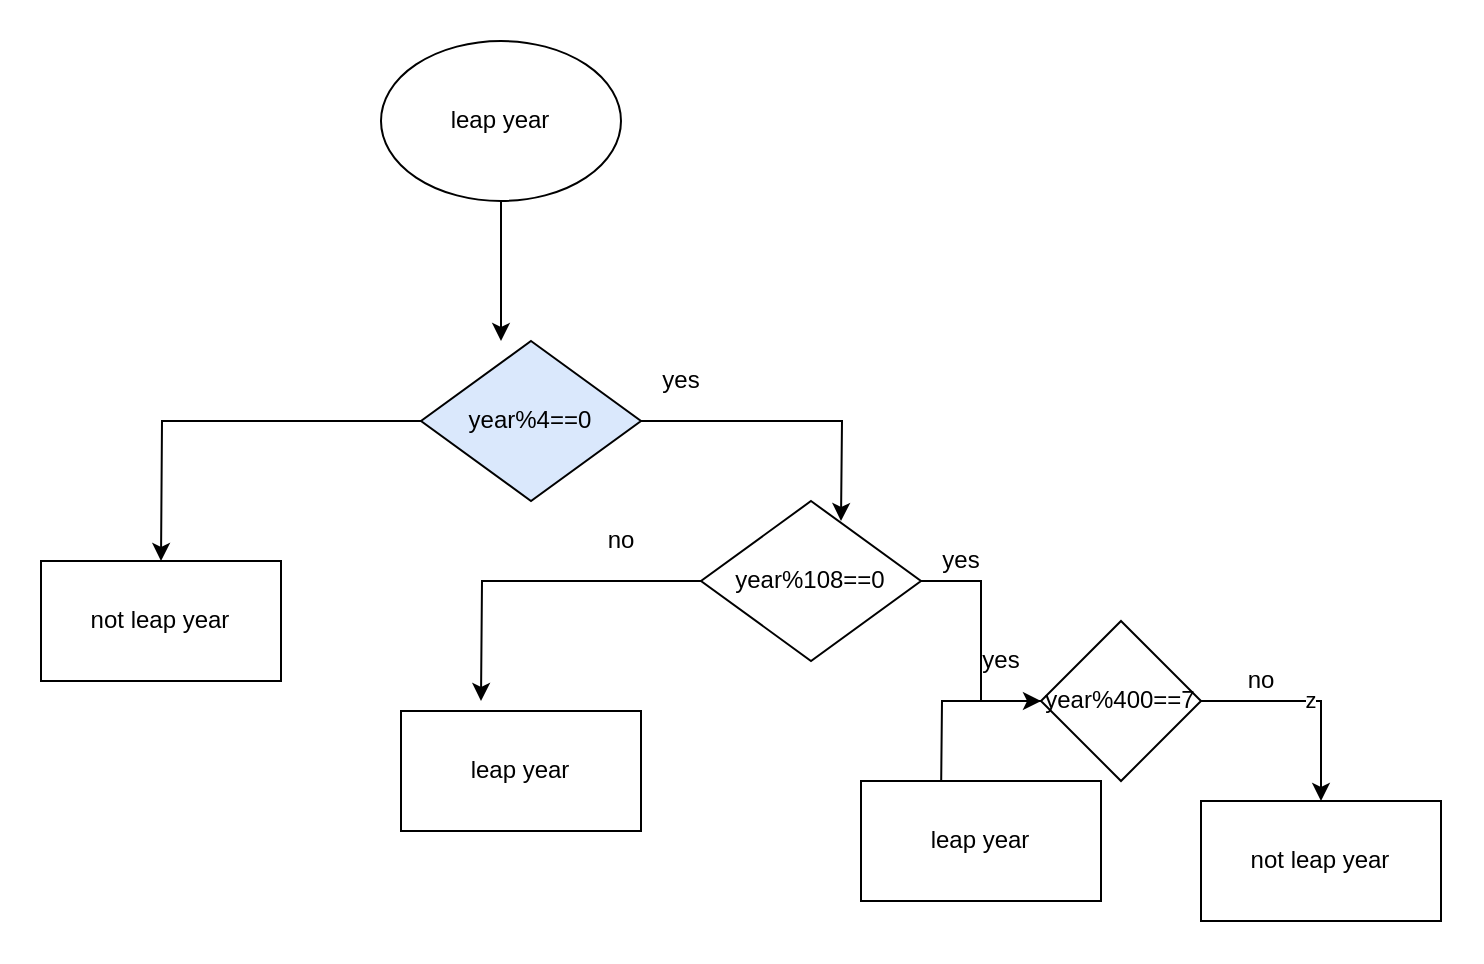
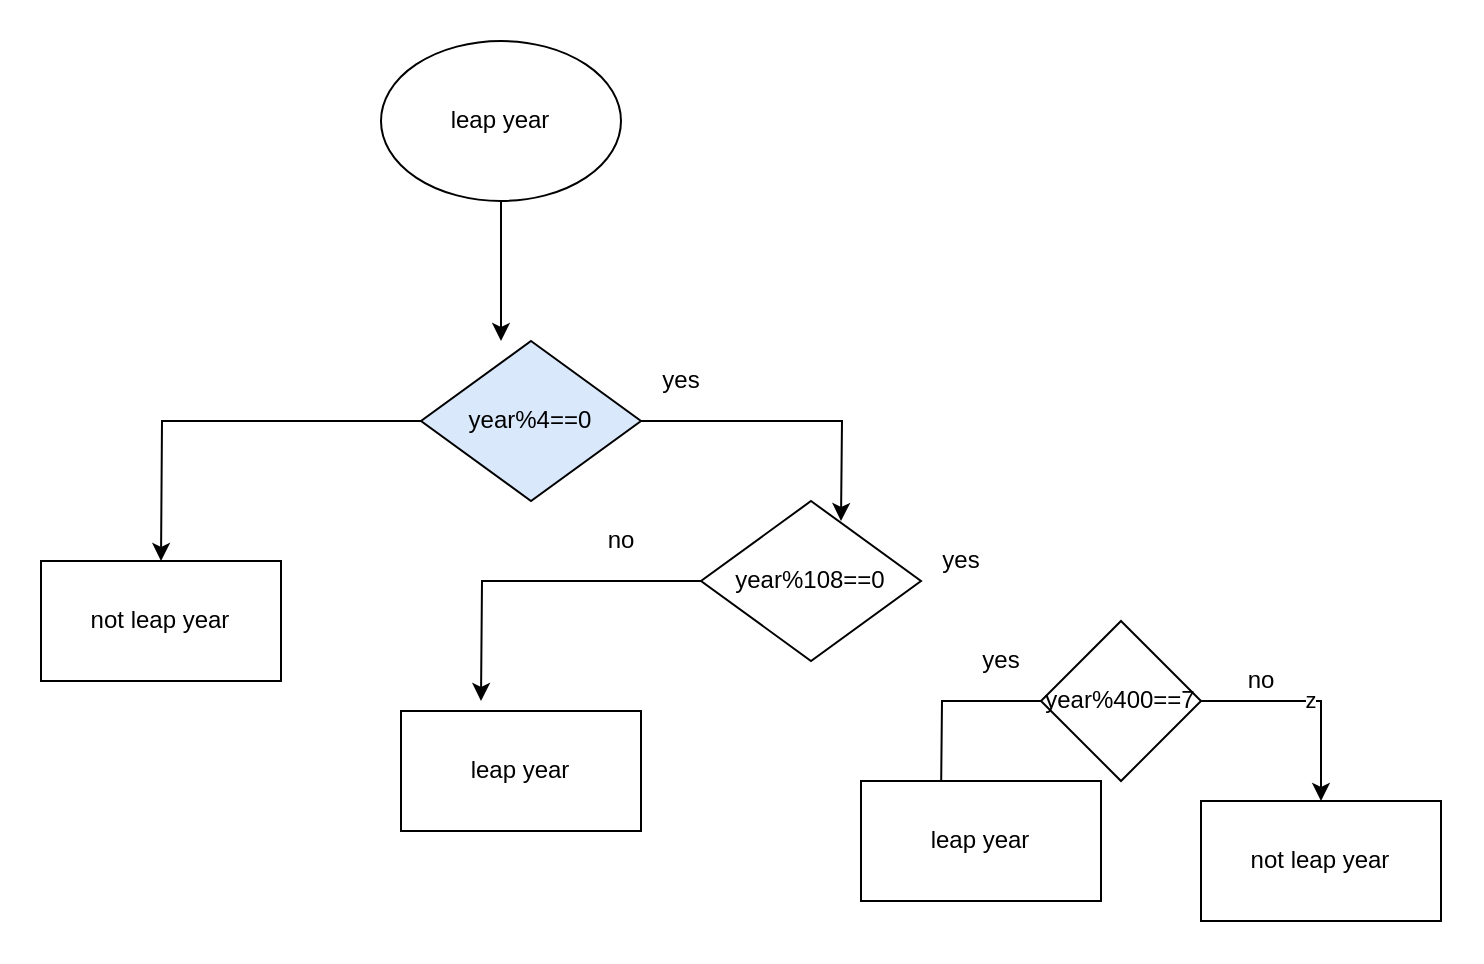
edge "year%108==0" -> "year%400==7": removed
